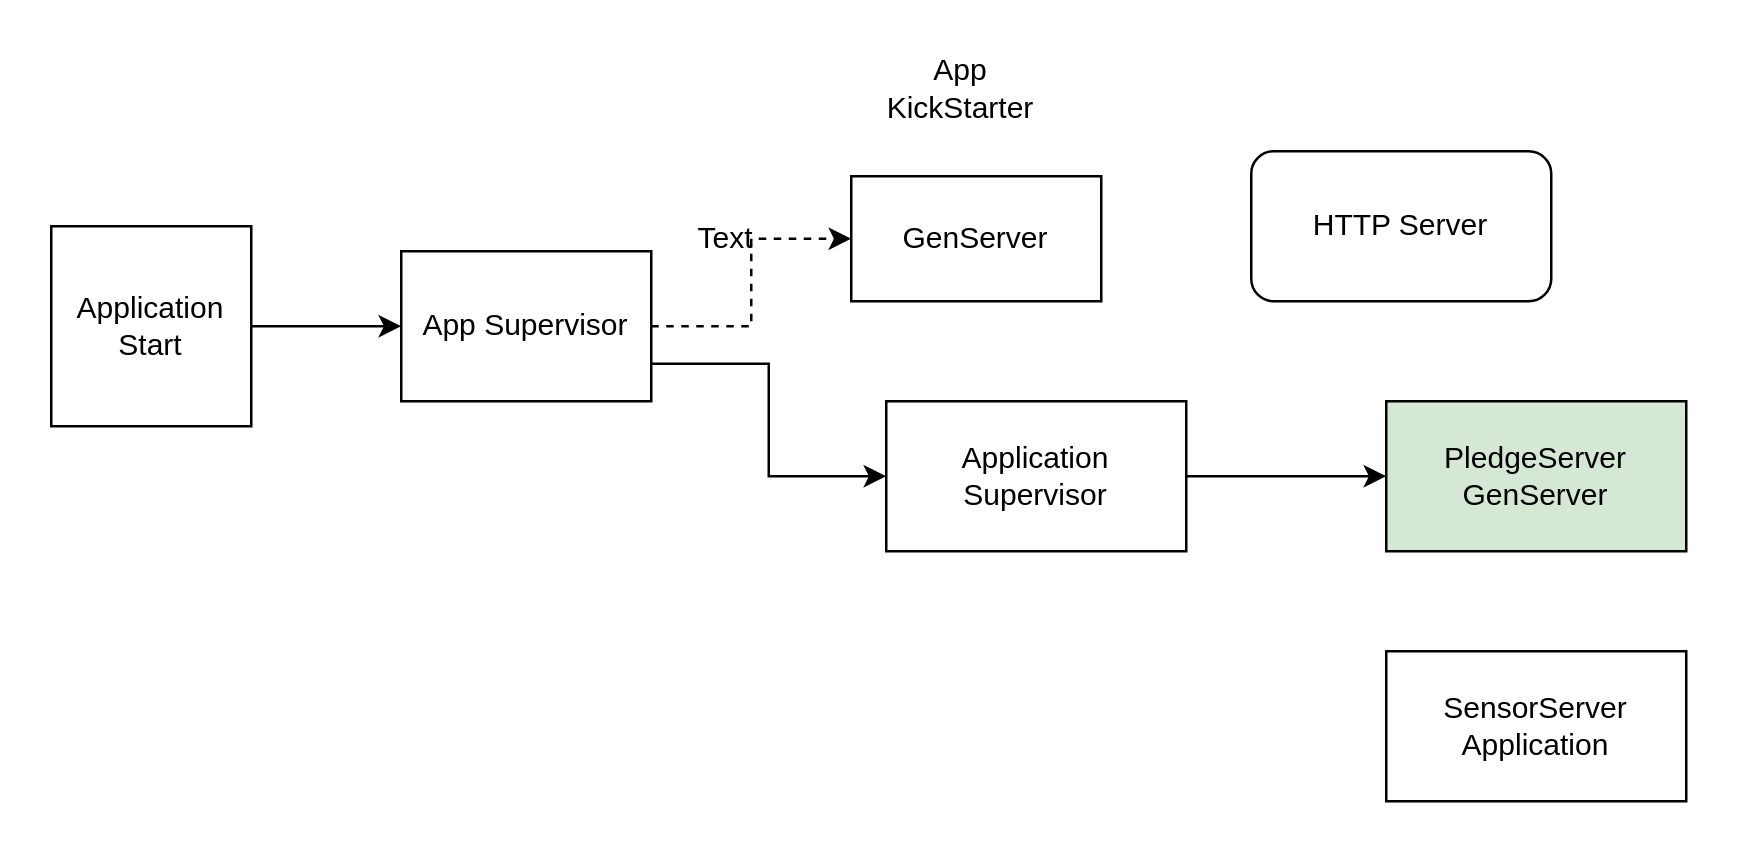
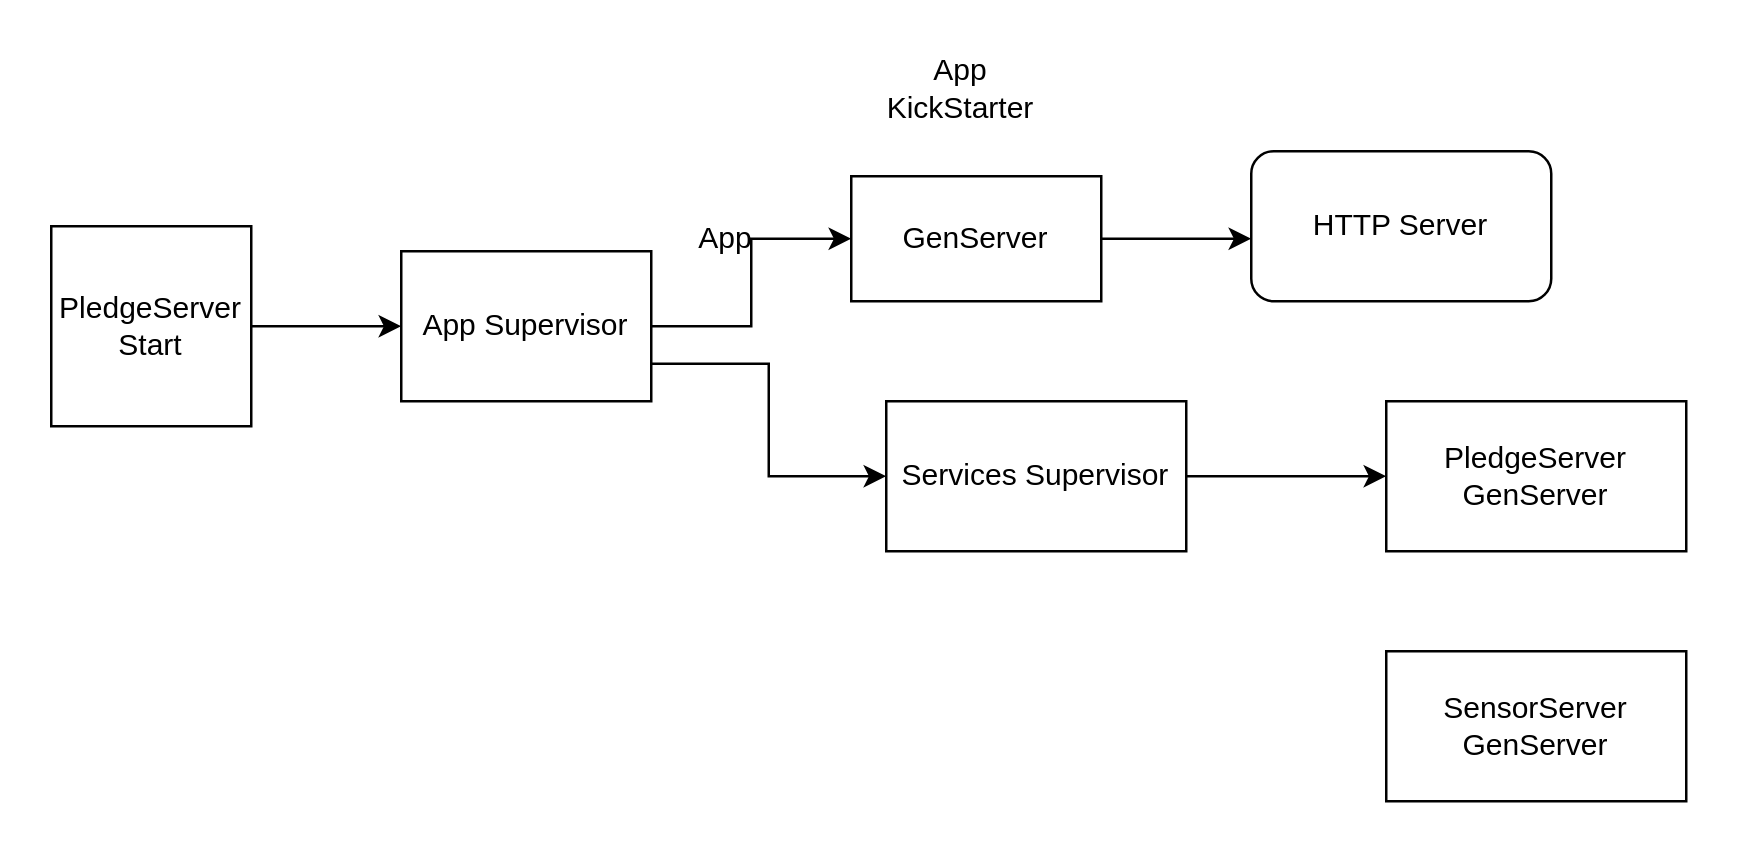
node "Text": label "Text" -> "App"
edge "GenServer" -> "HTTP Server": added
edge "App Supervisor" -> "GenServer": style dashed -> solid
node "Application Start": label "Application Start" -> "PledgeServer Start"
node "Application Supervisor": label "Application Supervisor" -> "Services Supervisor"
node "PledgeServer GenServer": fillcolor #d5e8d4 -> #ffffff
node "SensorServer Application": label "SensorServer Application" -> "SensorServer GenServer"
